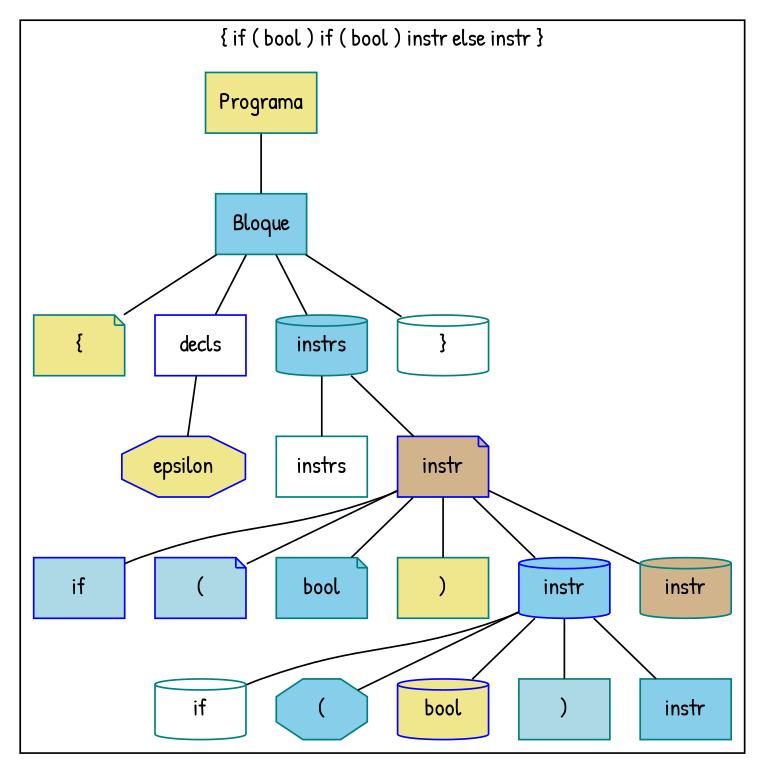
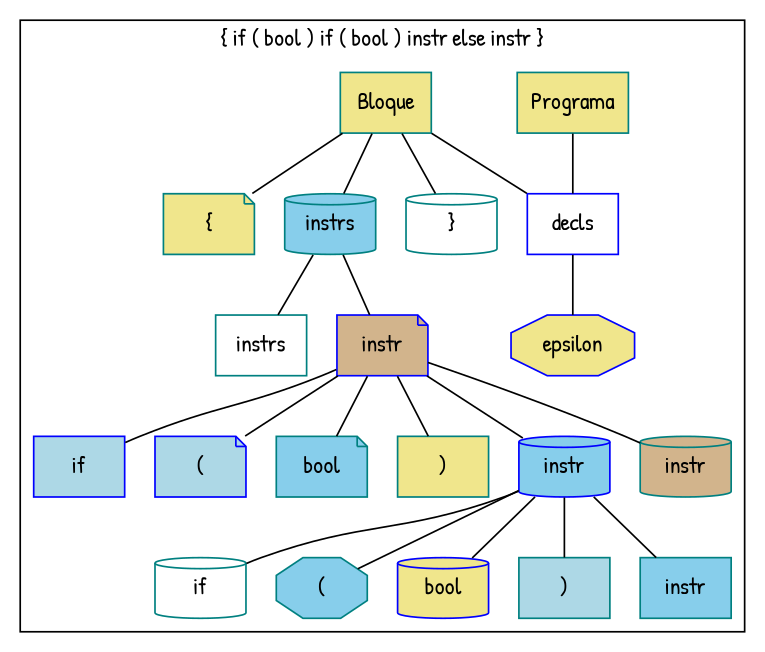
edge "Programa" -- "Bloque": now "Programa" -- "decls"
node "Bloque": fillcolor skyblue -> khaki
